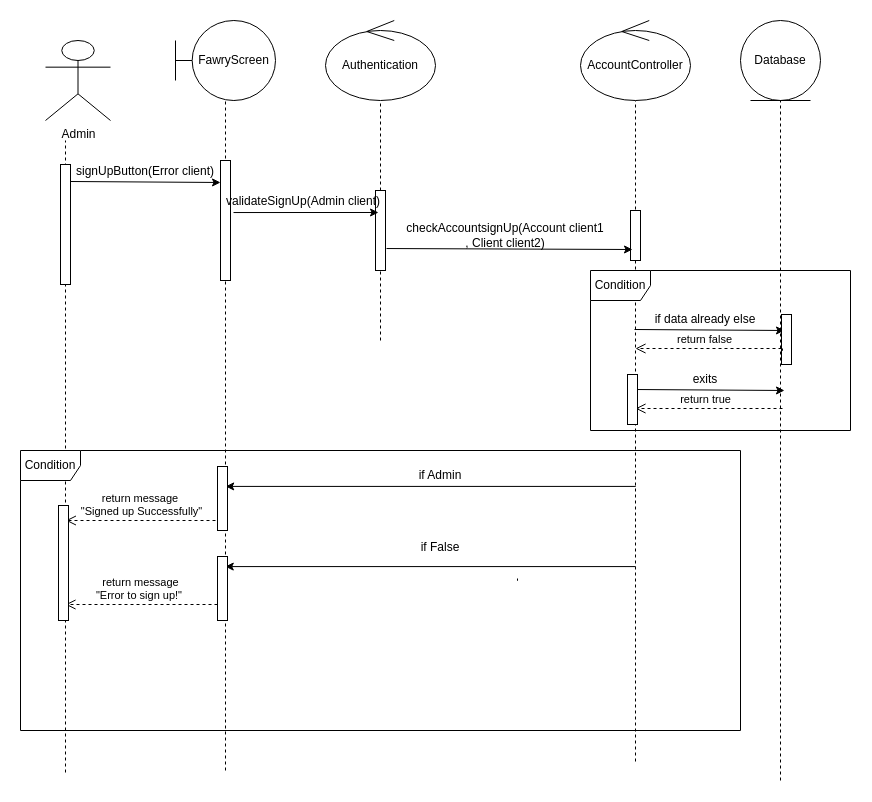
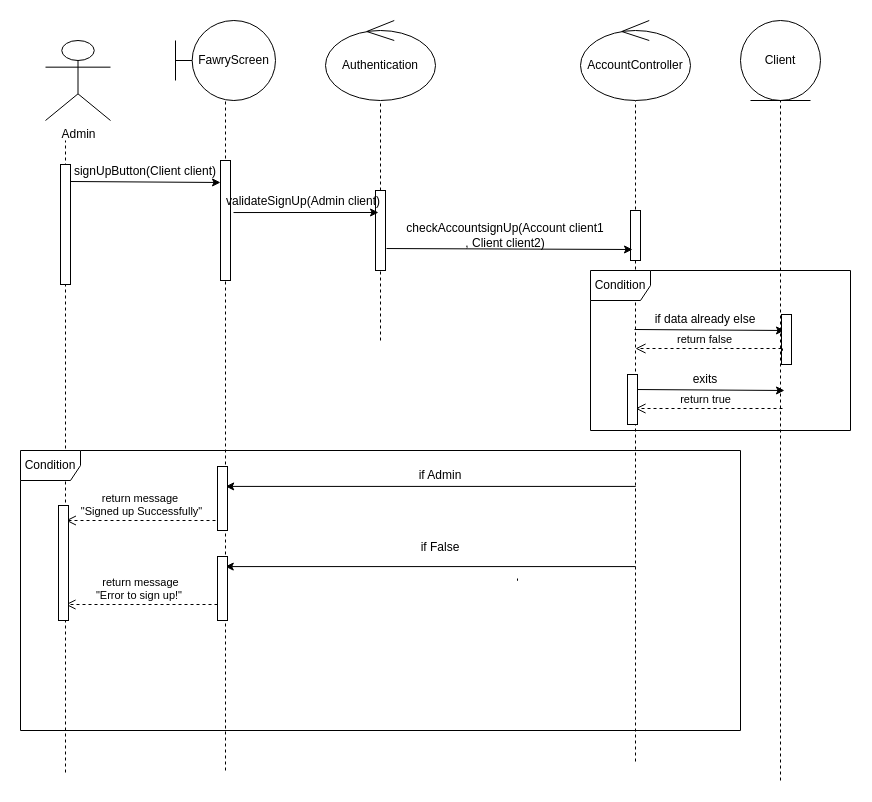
node "Database": label "Database" -> "Client"
node "signUpButton(Error client)": label "signUpButton(Error client)" -> "signUpButton(Client client)"
